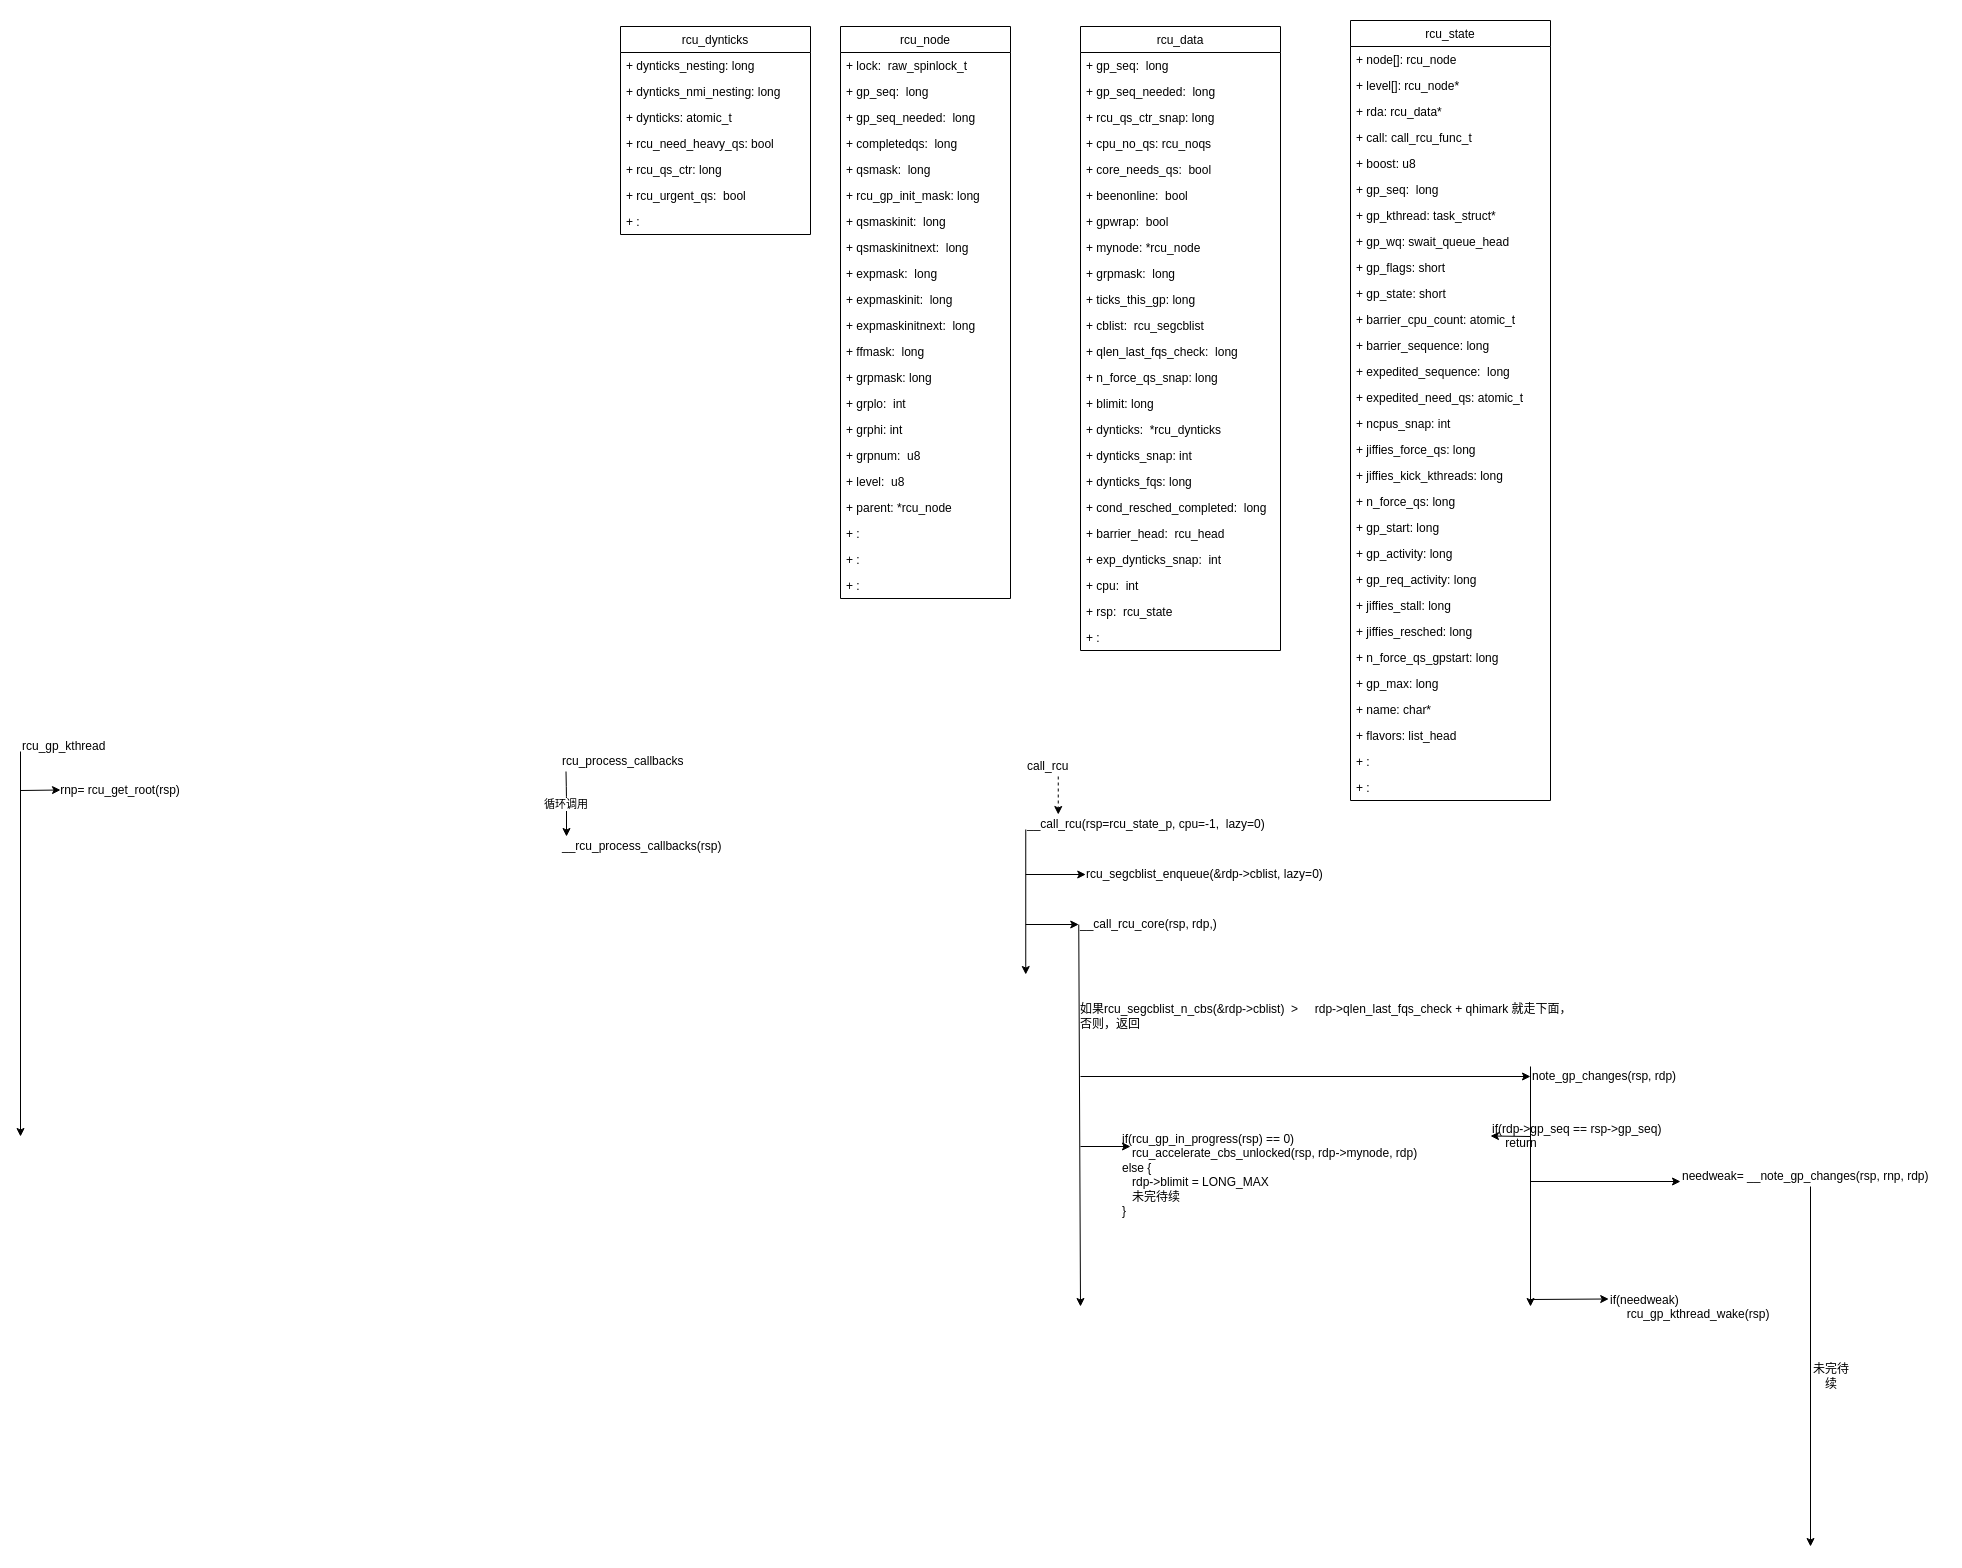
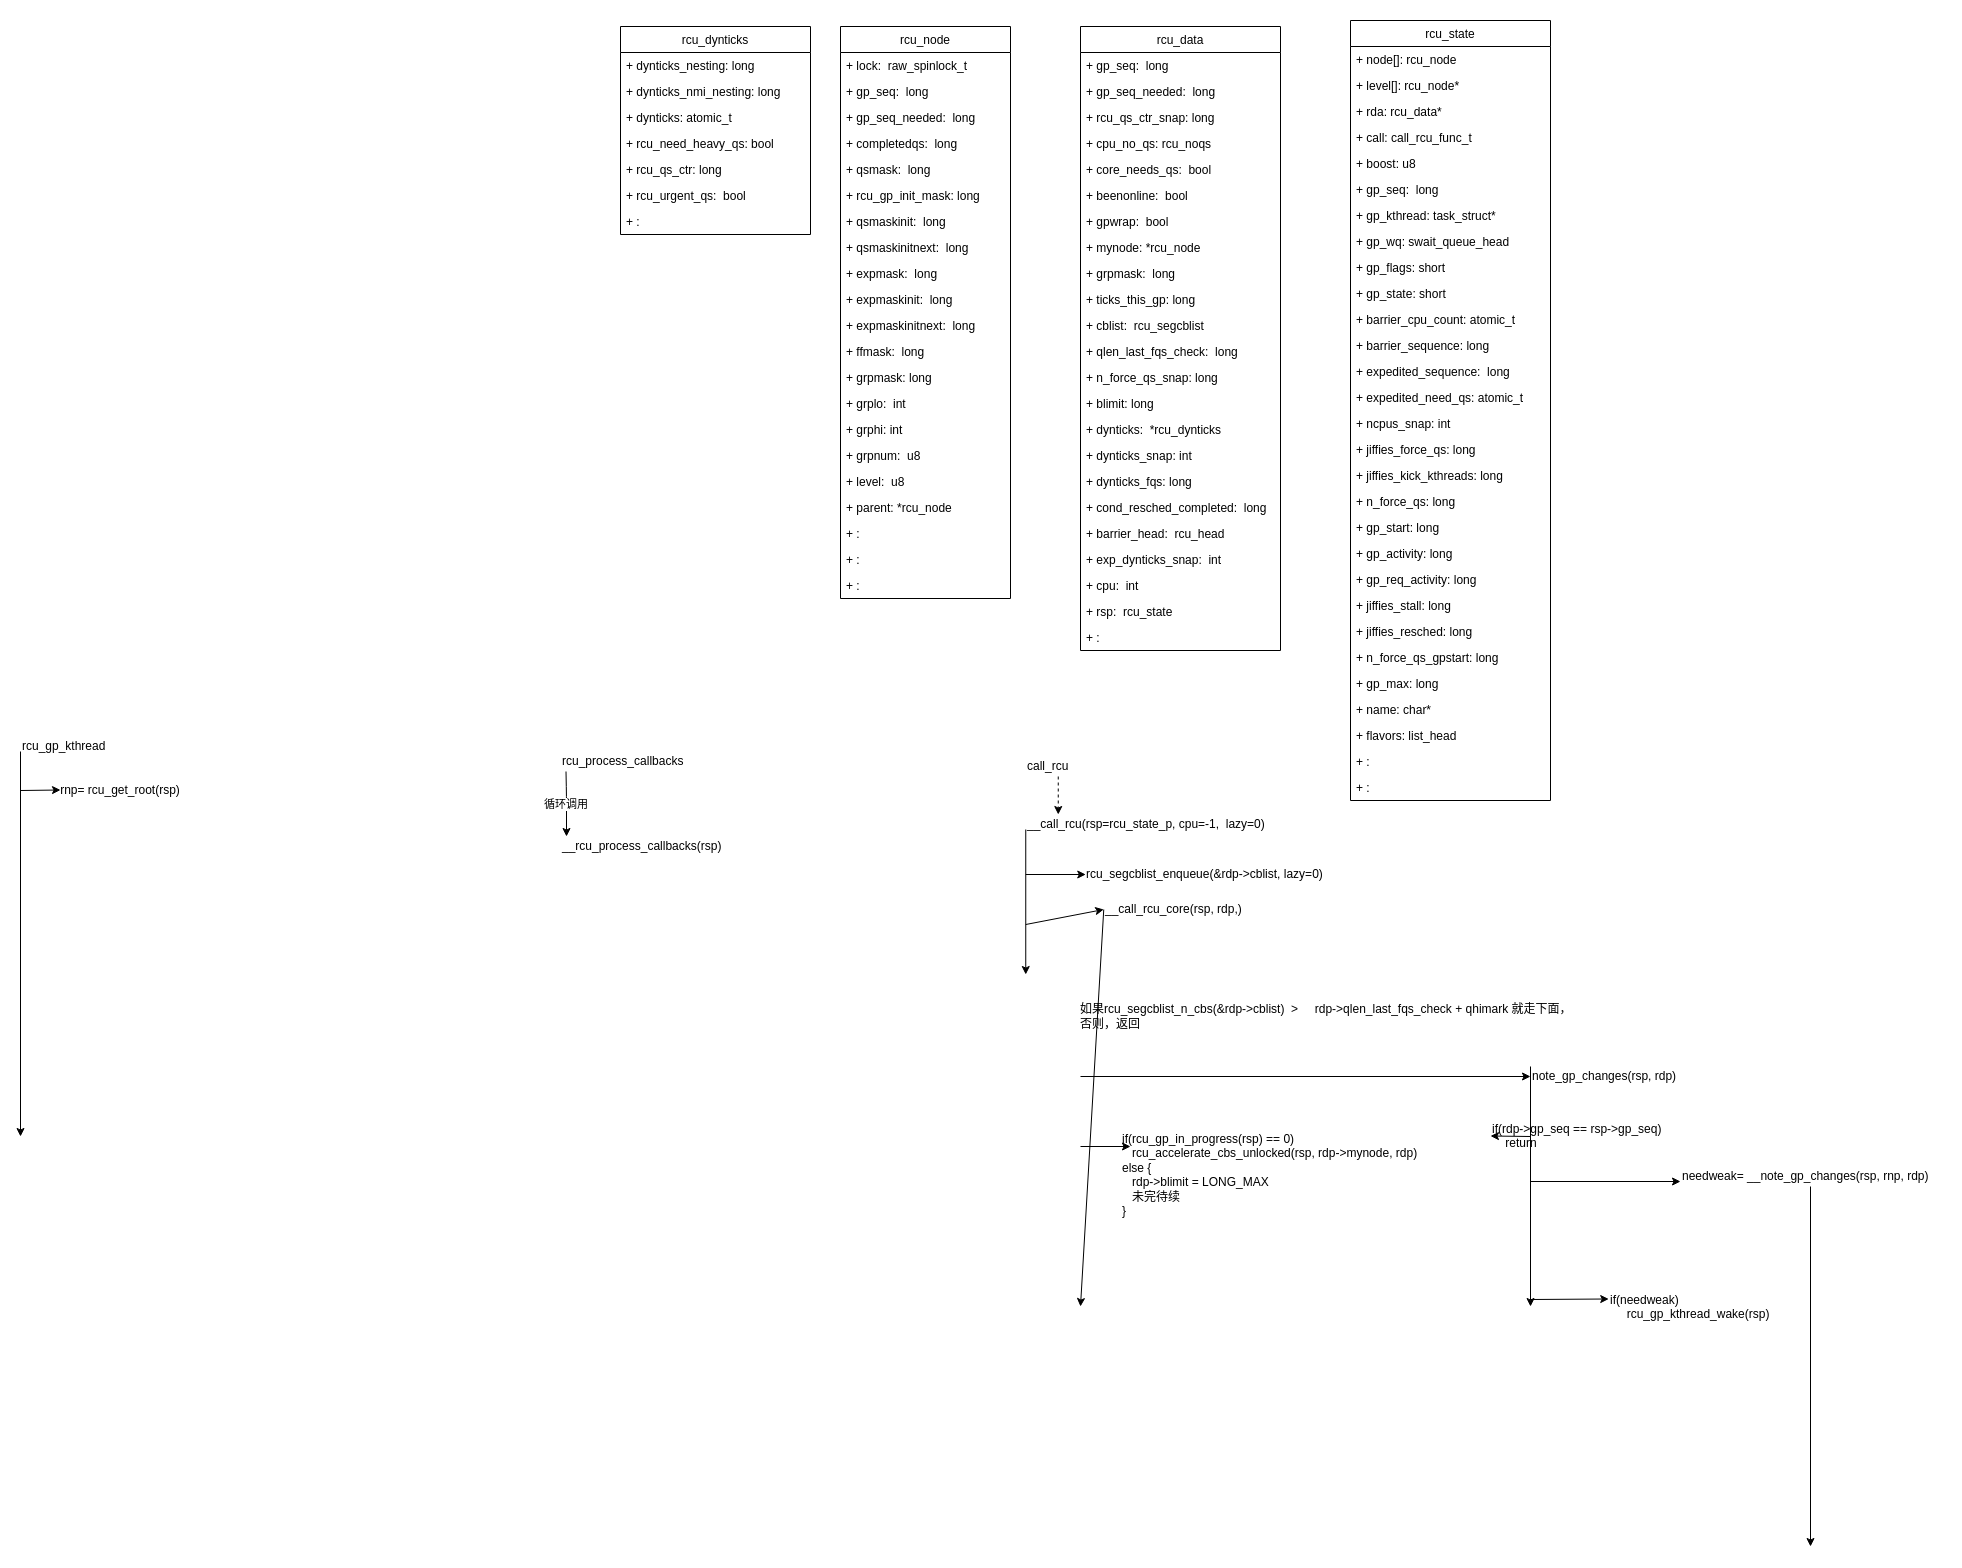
node "__call_rcu_core(rsp, rdp,)": moved (1169, 925) -> (1194, 910)
node "未完待续": removed
